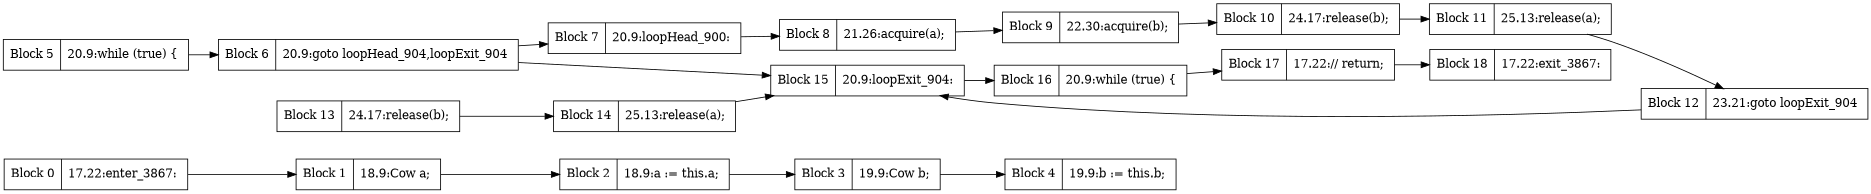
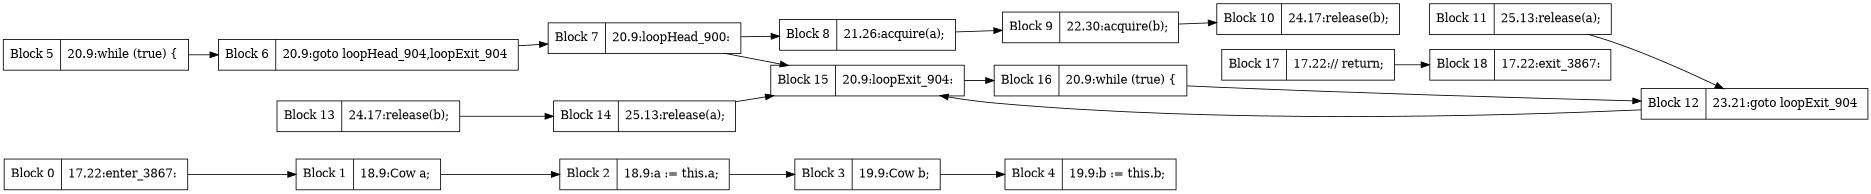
edge "Block 10" -> "Block 11": removed
edge "Block 6" -> "Block 15": now "Block 7" -> "Block 15"
edge "Block 16" -> "Block 17": now "Block 16" -> "Block 12"
